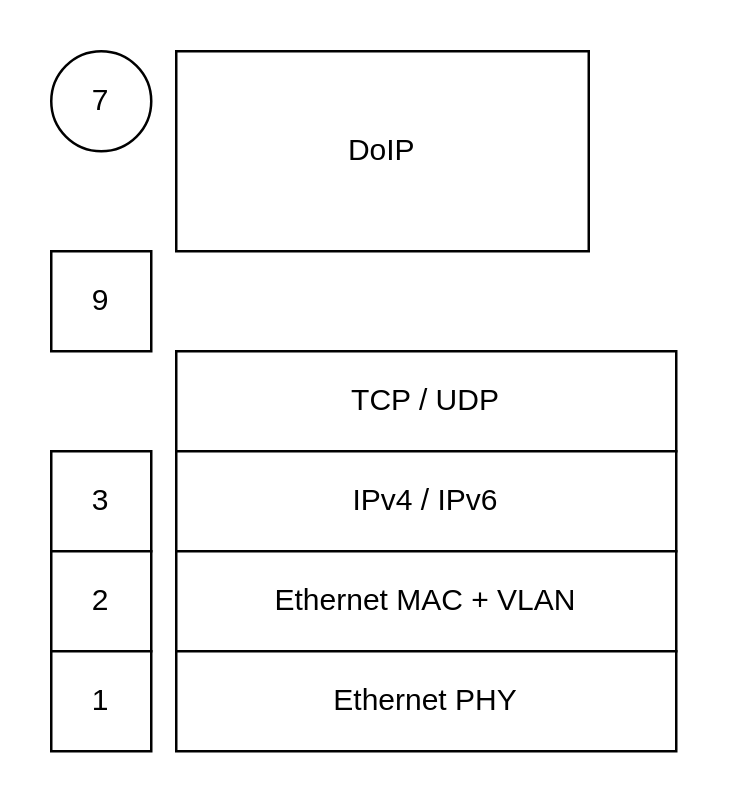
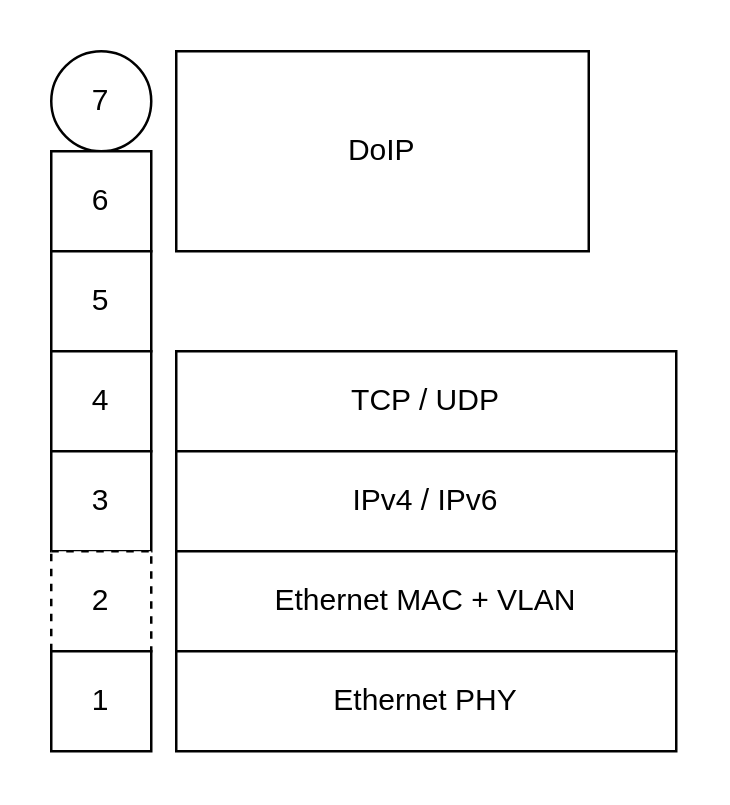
node "6": added
node "9": label "9" -> "5"
node "4": added
node "2": style solid -> dashed
